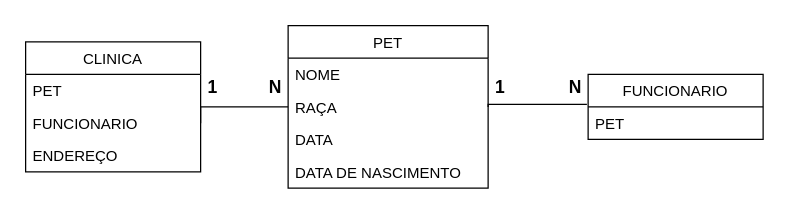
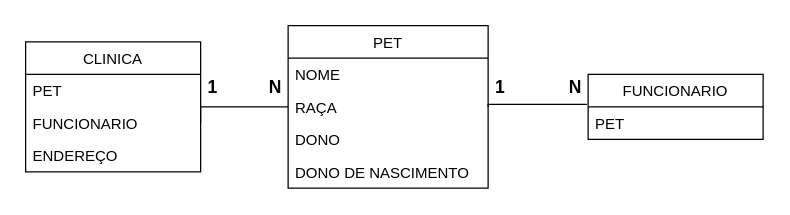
node "DATA": label "DATA" -> "DONO"
node "DATA DE NASCIMENTO": label "DATA DE NASCIMENTO" -> "DONO DE NASCIMENTO"
